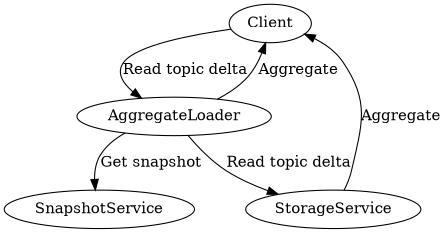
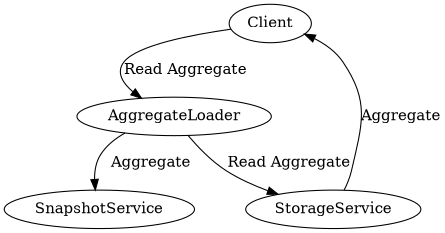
edge "Client" -> "AggregateLoader": label "Read topic delta" -> "Read Aggregate"
edge "AggregateLoader" -> "Client": removed, label "Aggregate"
edge "AggregateLoader" -> "SnapshotService": label "Get snapshot" -> "Aggregate"
edge "AggregateLoader" -> "StorageService": label "Read topic delta" -> "Read Aggregate"
